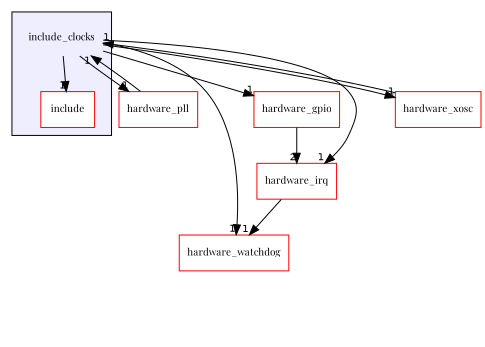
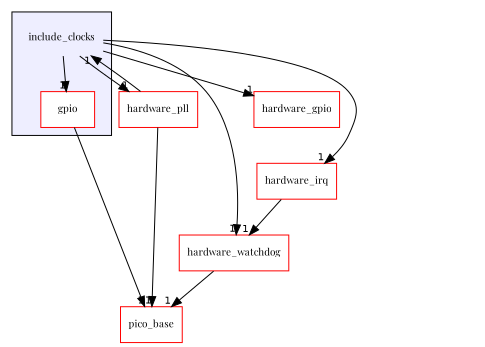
node "include": label "include" -> "gpio"
node "hardware_xosc": removed
edge "hardware_gpio" -> "hardware_irq": removed
node "pico_base": added
